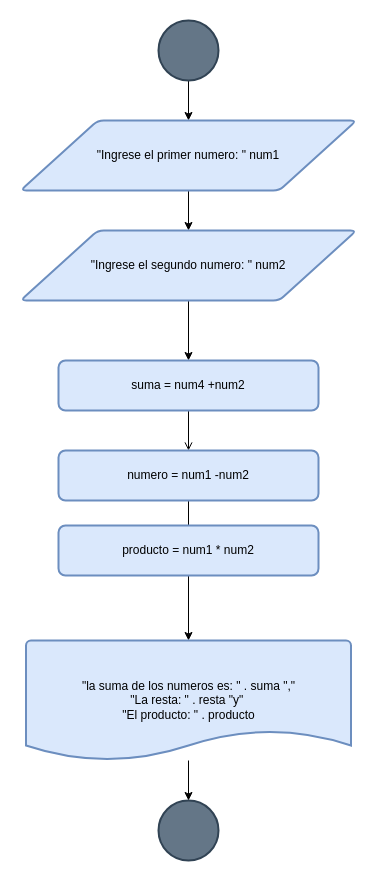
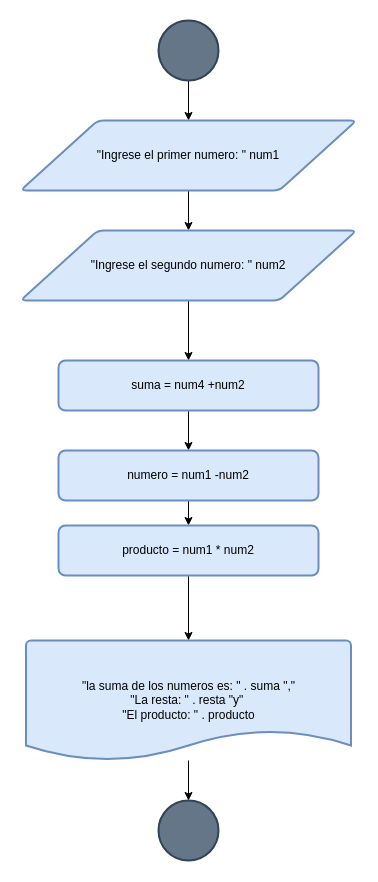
edge "suma = num4 +num2" -> "numero = num1 -num2": arrowhead open -> classic
edge "numero = num1 -num2" -- "producto = num1 * num2": arrowhead none -> classic
